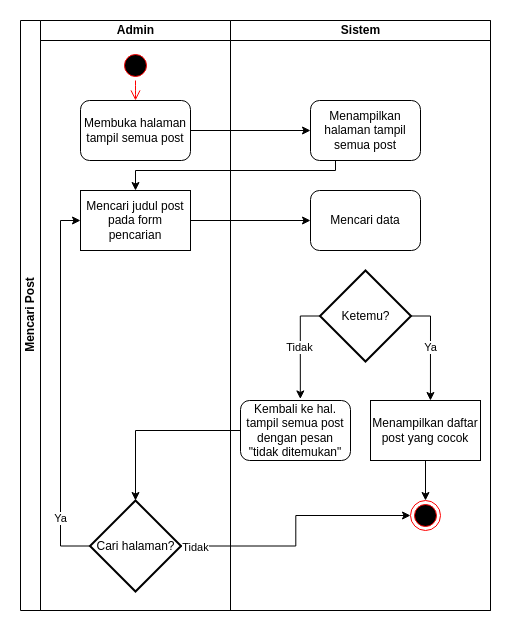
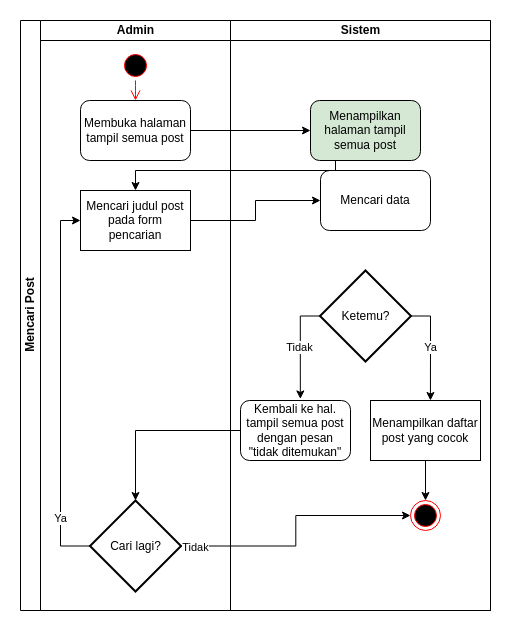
node "Menampilkan halaman tampil semua post": fillcolor #ffffff -> #d5e8d4
node "Mencari data": moved (366, 221) -> (376, 201)
node "Cari halaman?": label "Cari halaman?" -> "Cari lagi?"
